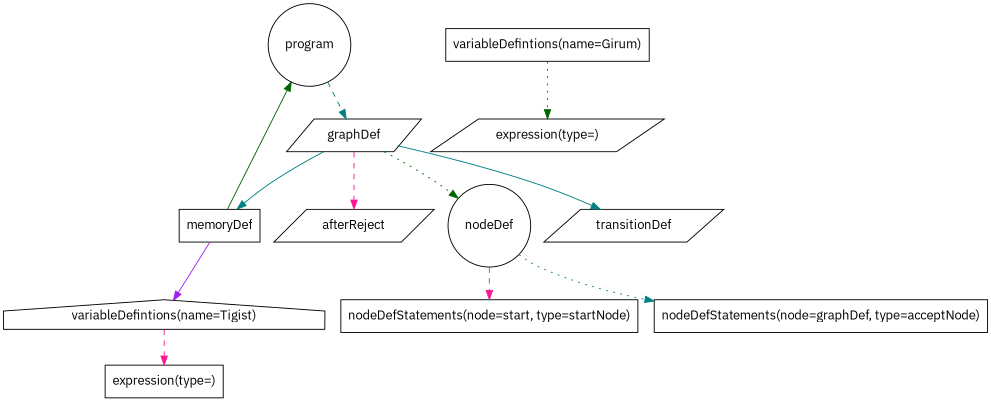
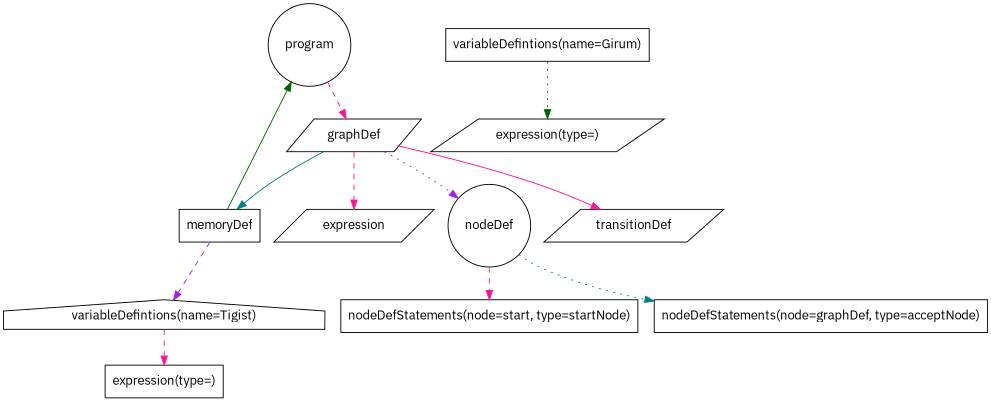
edge "program" -> "graphDef": color teal -> deeppink
edge "graphDef" -> "nodeDef": color darkgreen -> purple
edge "graphDef" -> "transitionDef": color teal -> deeppink
node "afterReject": label "afterReject" -> "expression"
edge "memoryDef" -> "variableDefintions(name=Tigist)": style solid -> dashed
